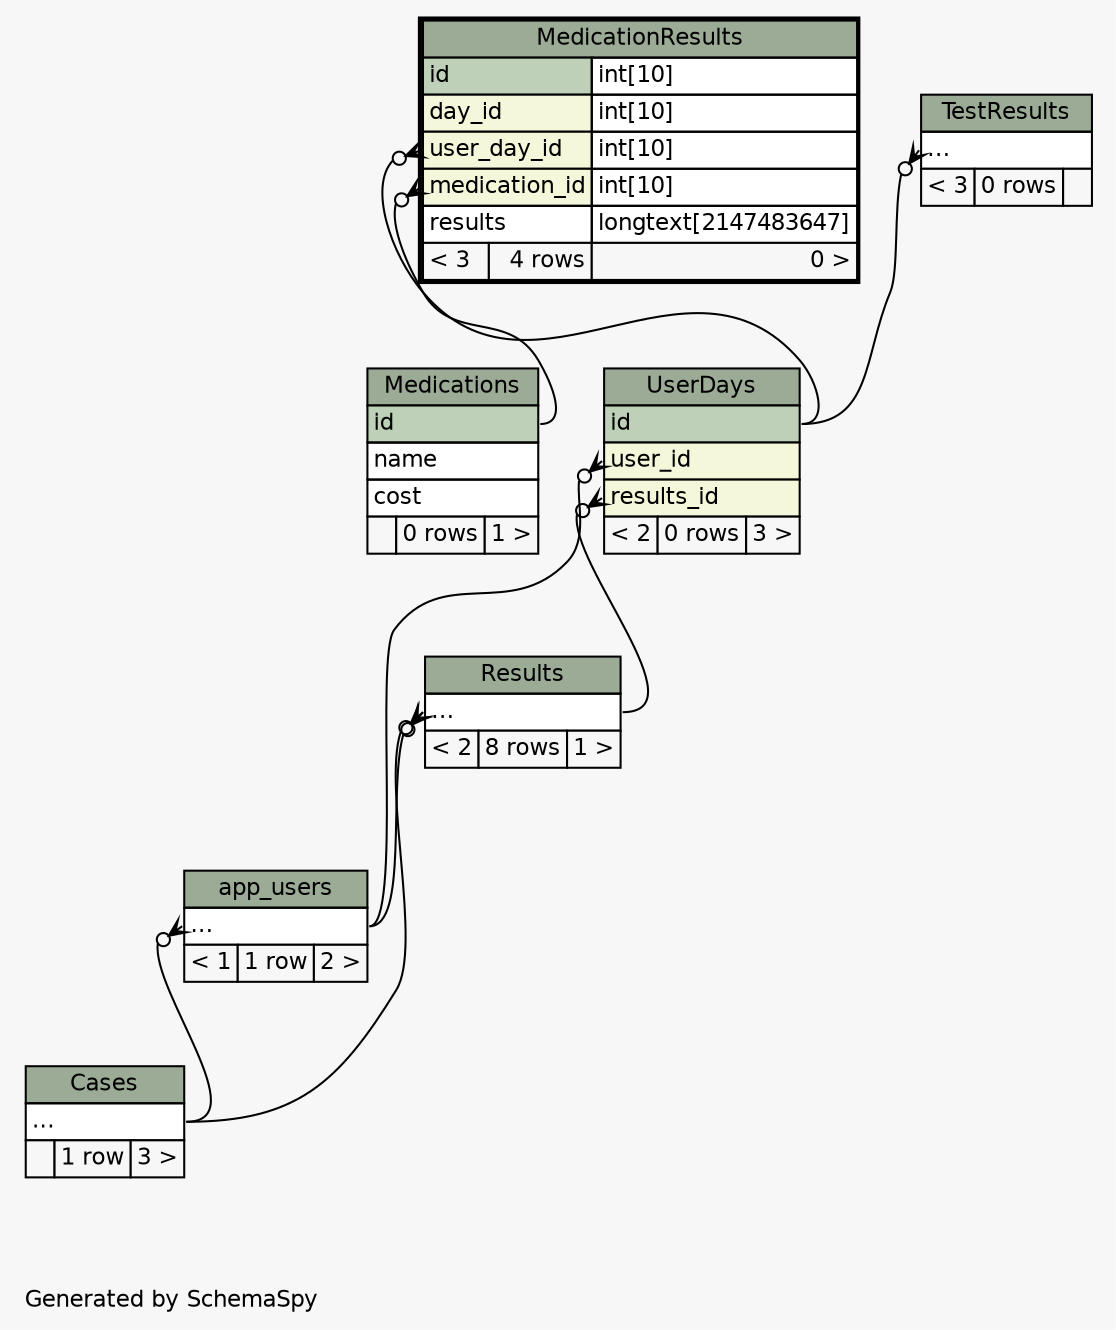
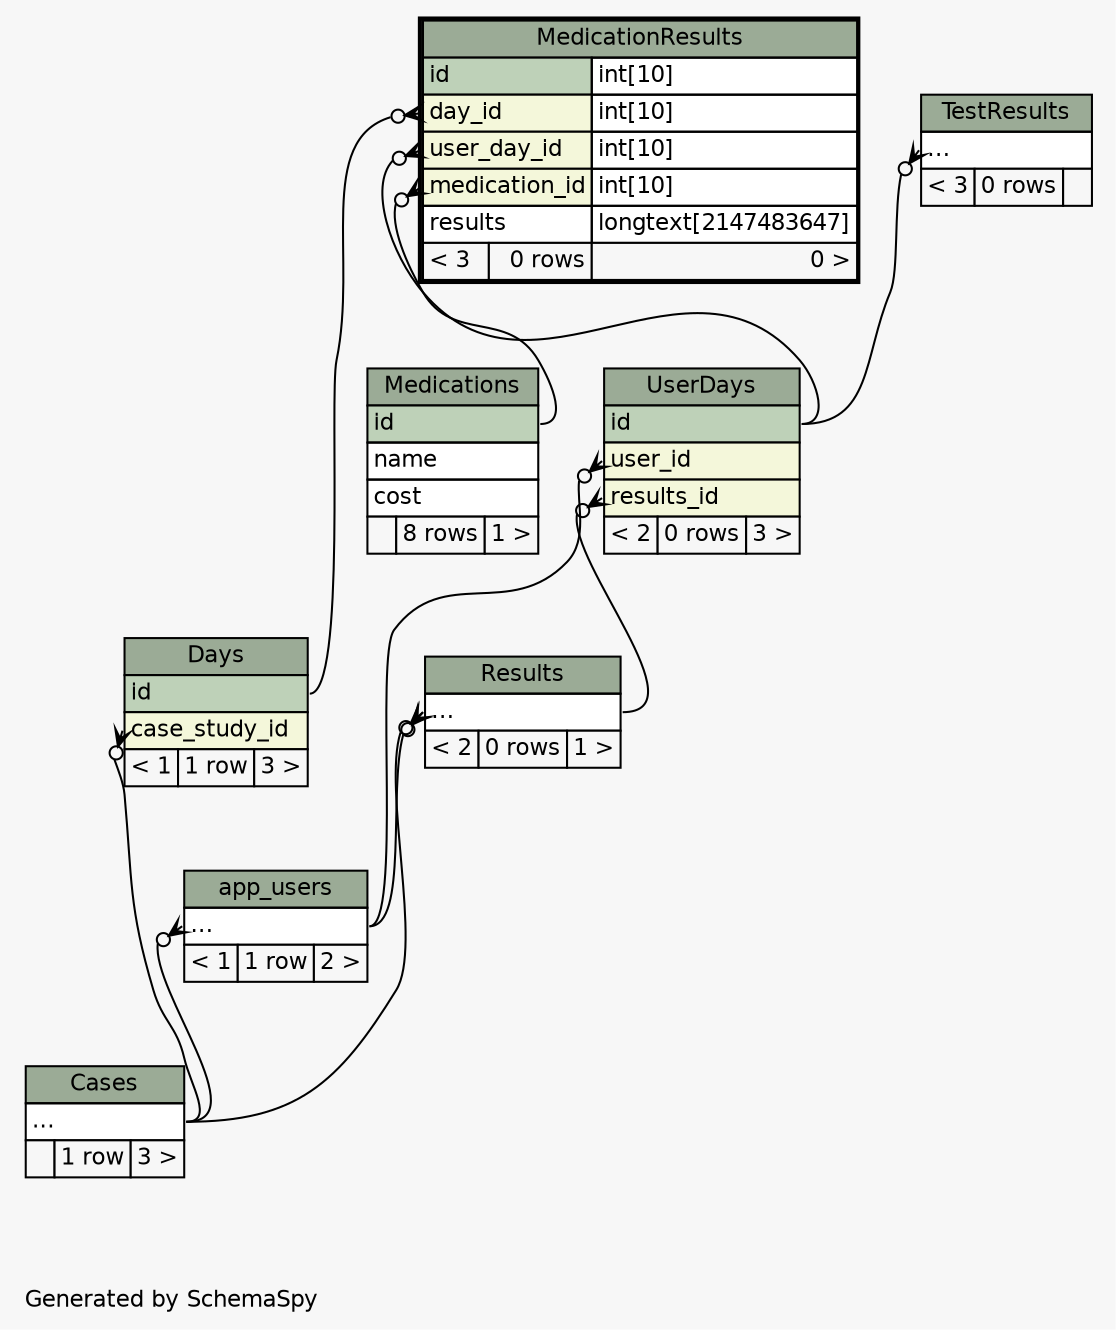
node "MedicationResults": text "4 rows" -> "0 rows"
node "Medications": text "0 rows" -> "8 rows"
node "Days": added
node "Results": text "8 rows" -> "0 rows"
